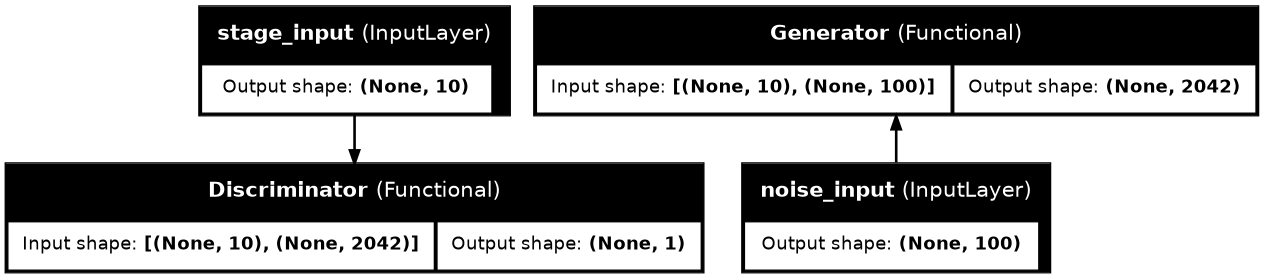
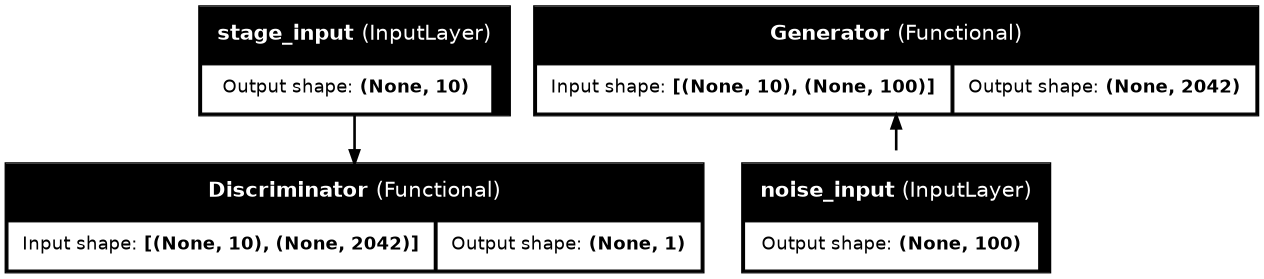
edge "noise_input" -> "Generator": reversed
